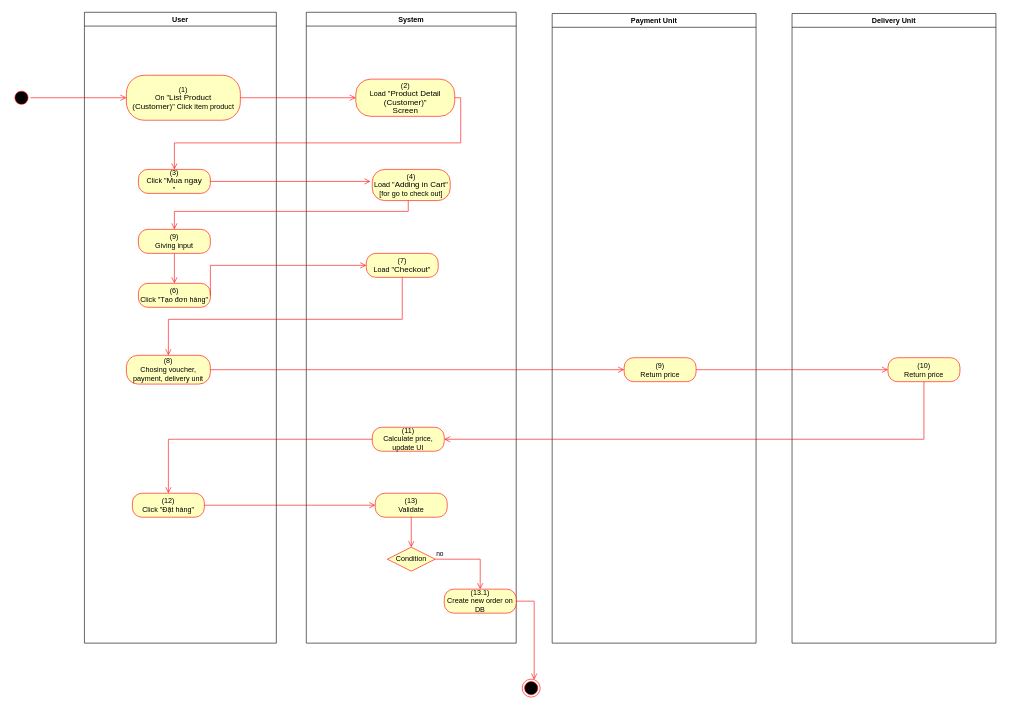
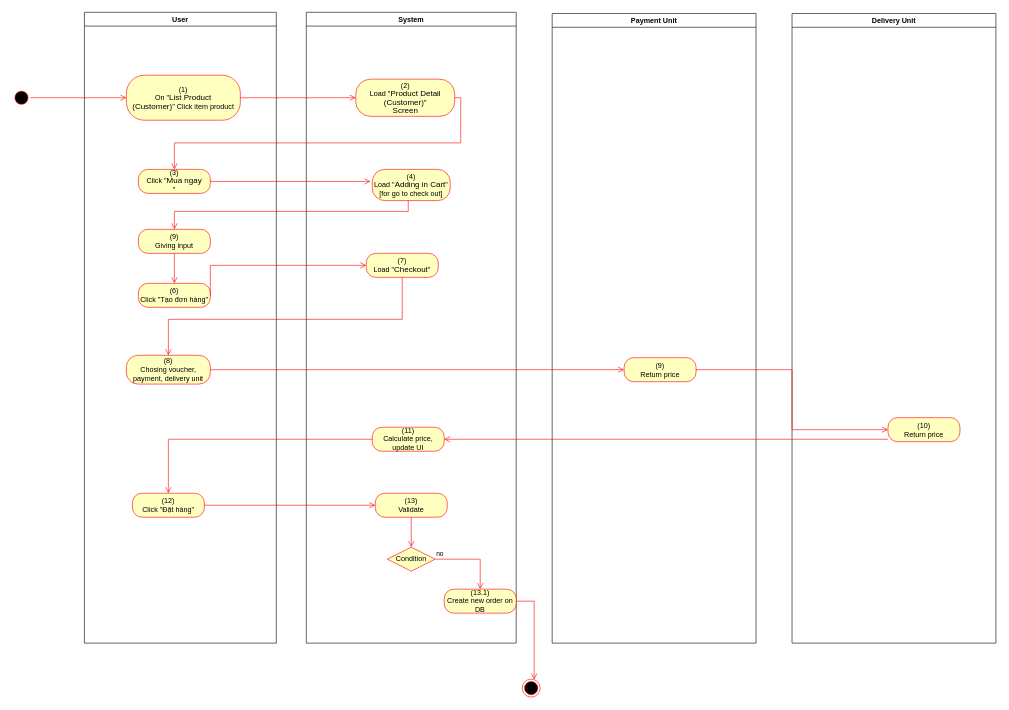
node "(10) Return price": moved (924, 370) -> (924, 430)
